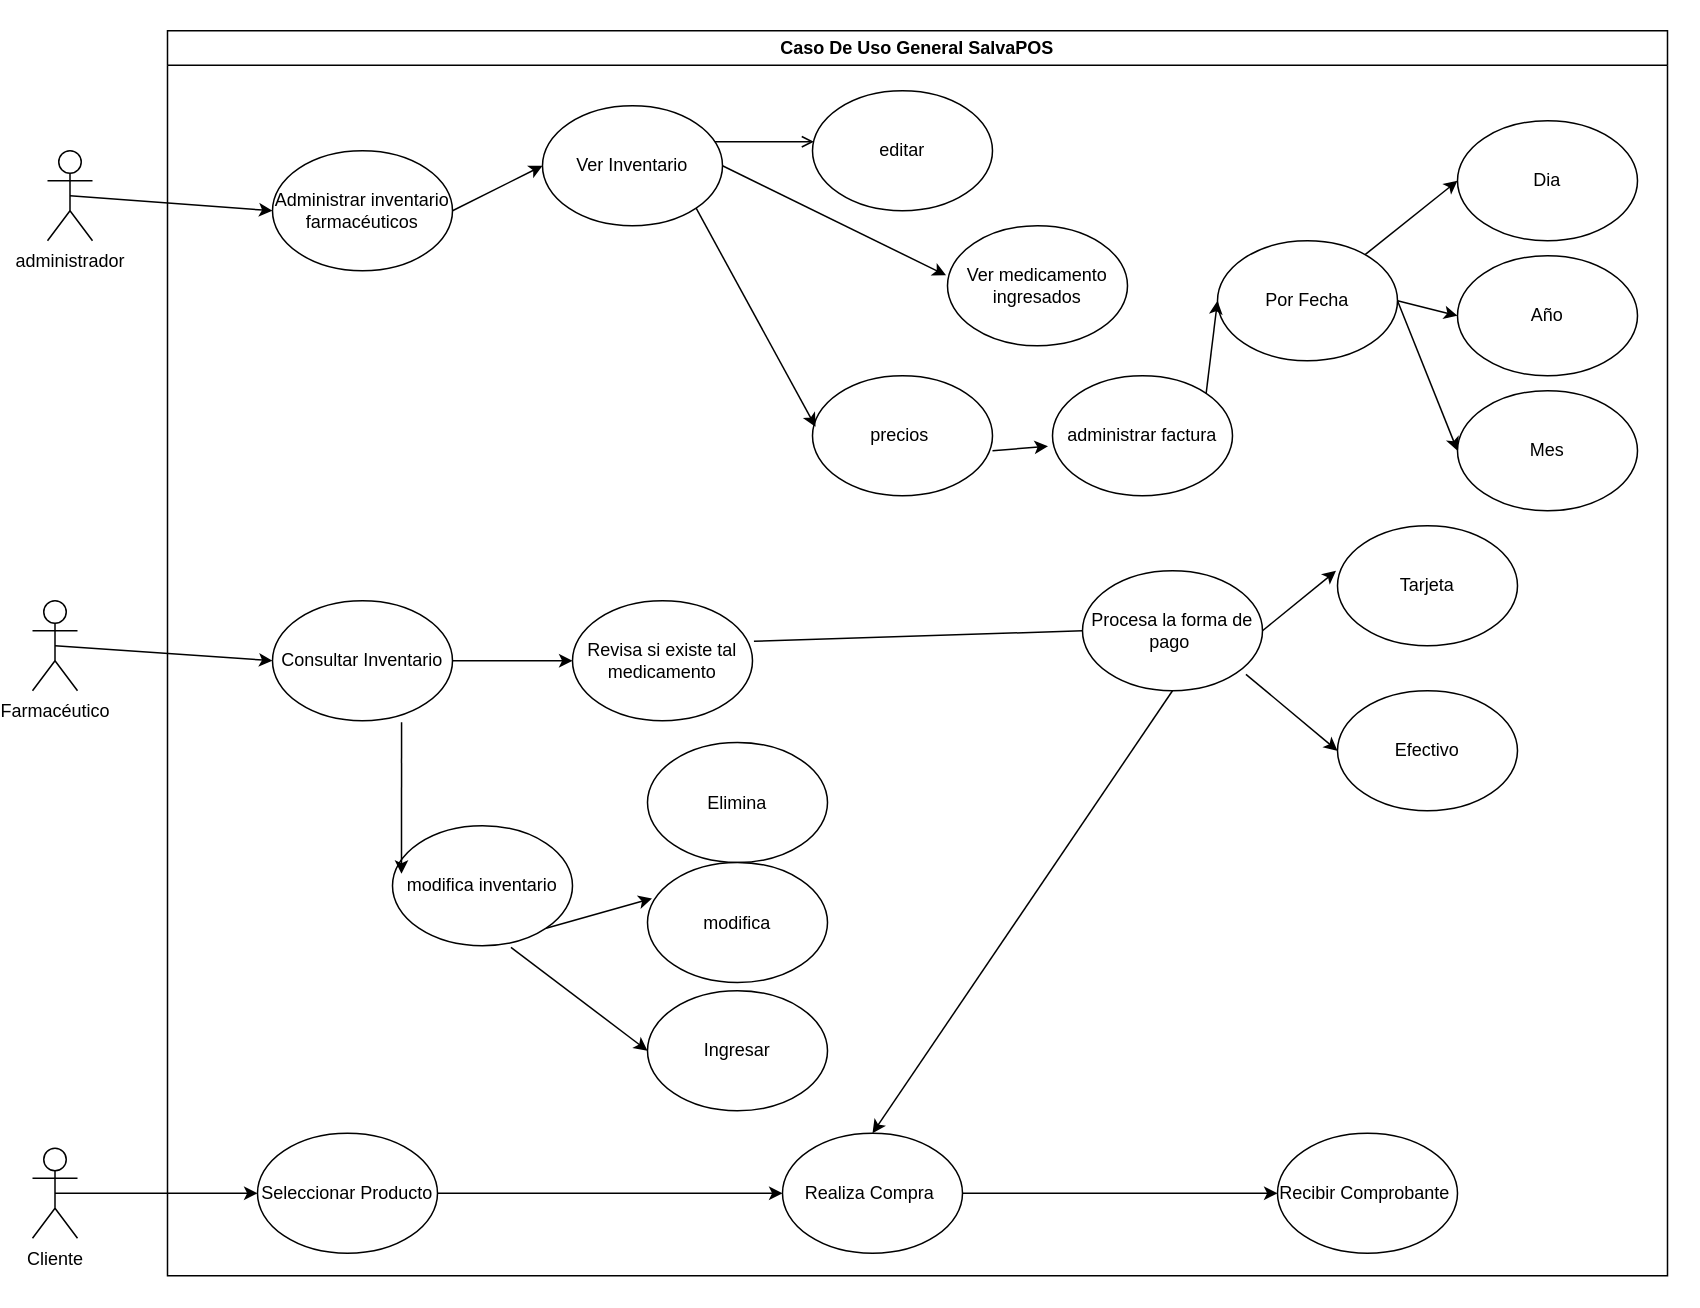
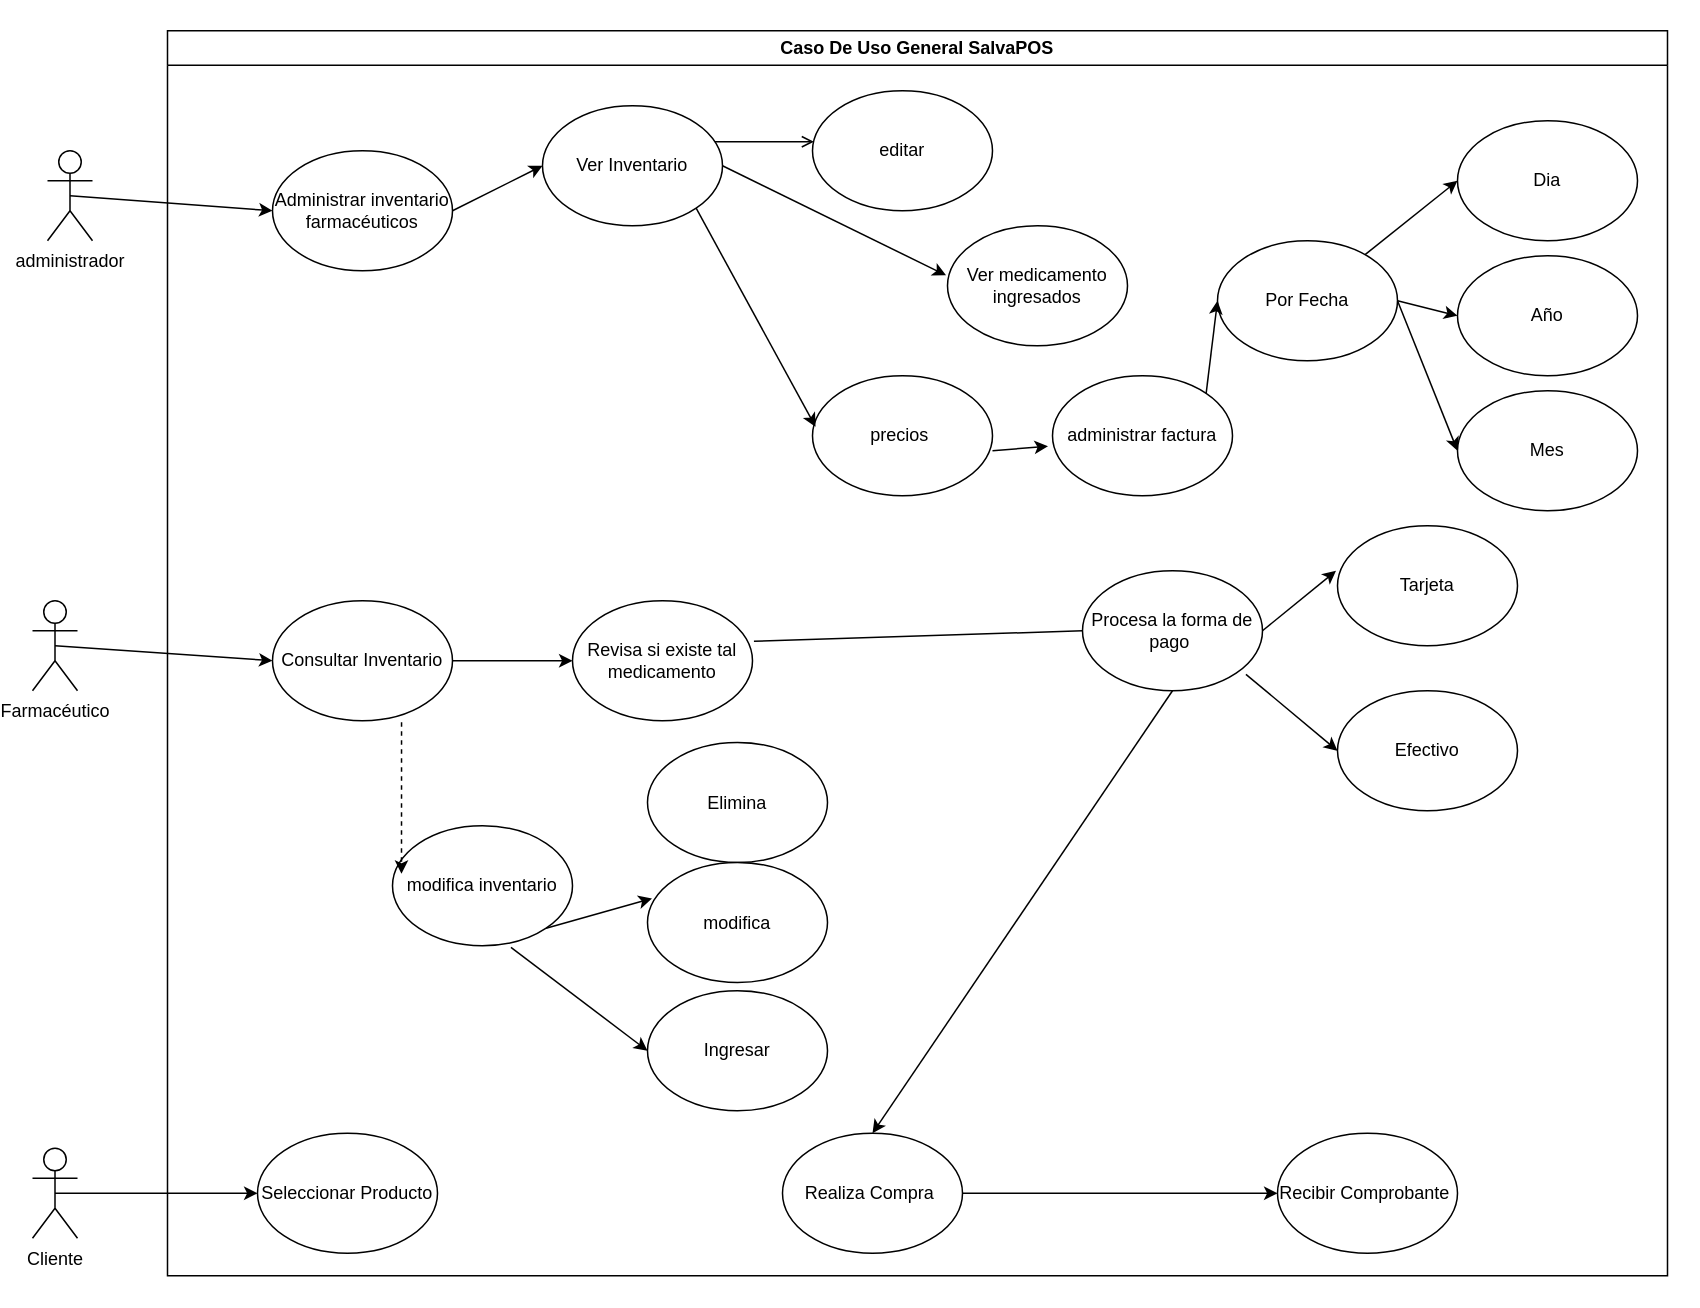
edge "Consultar Inventario" -> "modifica inventario": style solid -> dashed
edge "Seleccionar Producto" -> "Realiza Compra": removed
